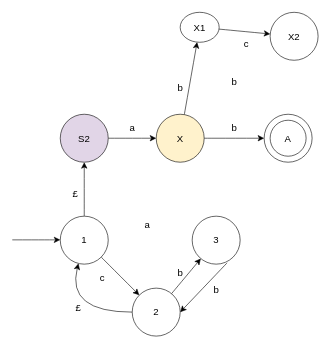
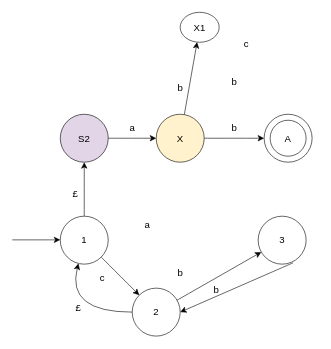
edge "X1" -> "X2": removed
node "X2": removed
node "3": moved (216, 240) -> (282, 240)
